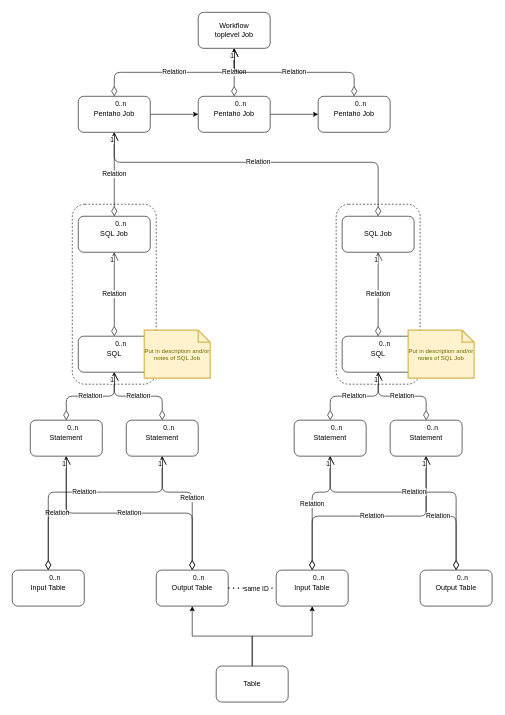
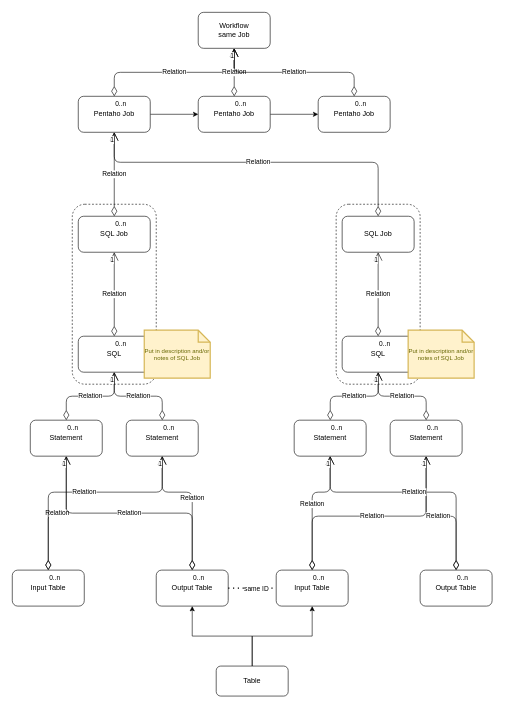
node "Workflow toplevel Job": label "Workflow toplevel Job" -> "Workflow same Job"
node "Table": size 72x36 -> 72x30
